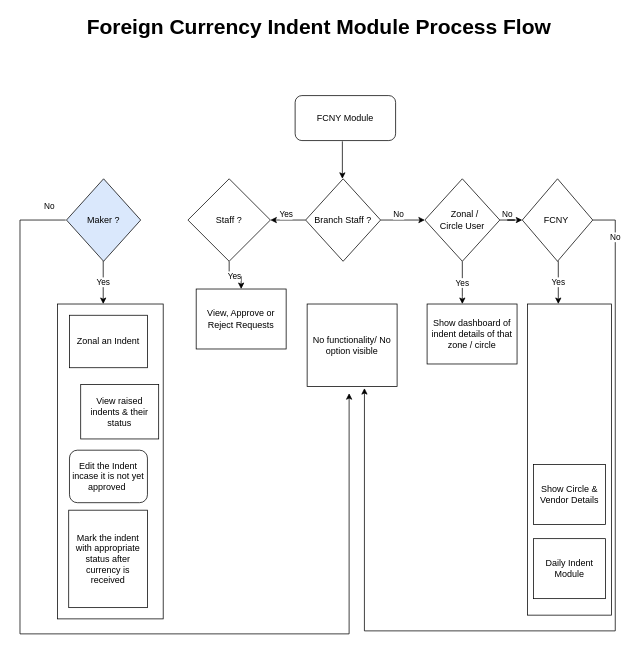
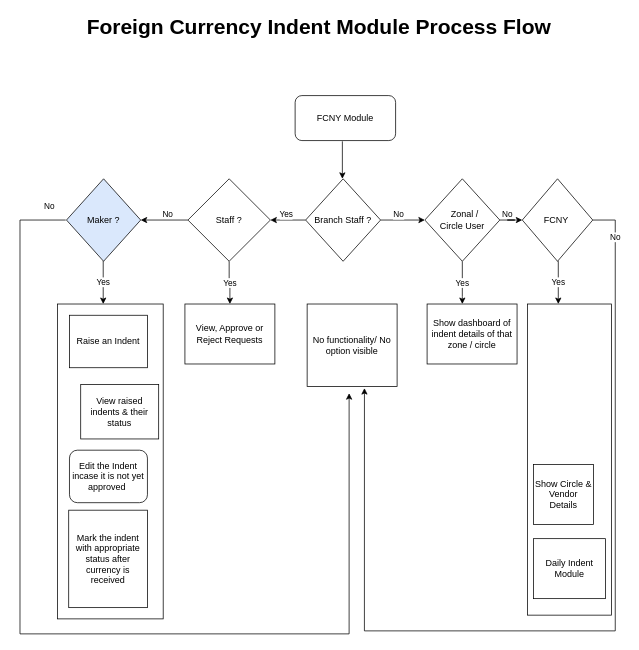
edge "Staff ?" -> "Maker ?": added, label "No"
node "View, Approve or Reject Requests": moved (241, 319) -> (230, 334)
node "Zonal an Indent": label "Zonal an Indent" -> "Raise an Indent"
node "Show Circle & Vendor Details": size 72x60 -> 60x60
